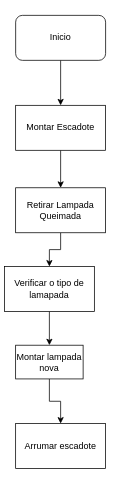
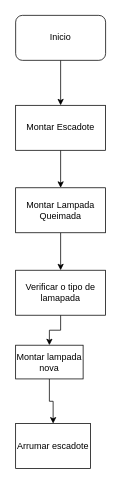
node "Retirar Lampada Queimada": label "Retirar Lampada Queimada" -> "Montar Lampada Queimada"
node "Verificar o tipo de lamapada": moved (49, 289) -> (60, 293)
node "Arrumar escadote": size 90x45 -> 75x45
